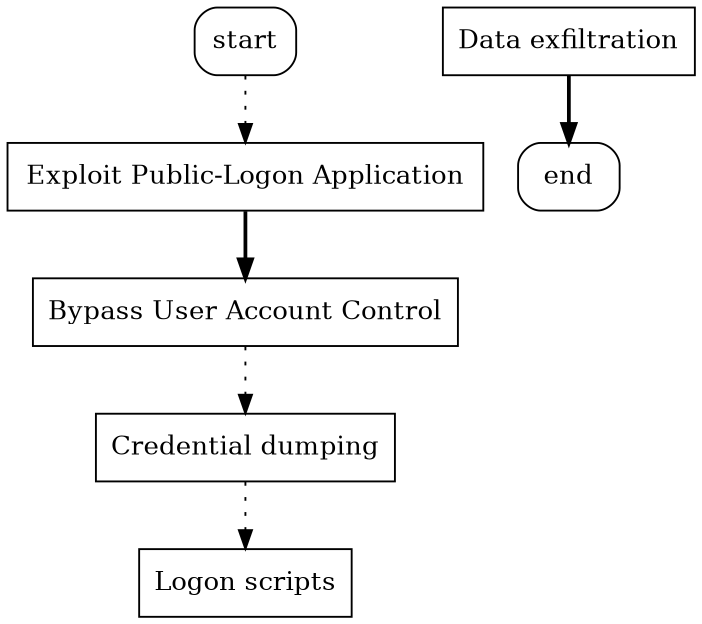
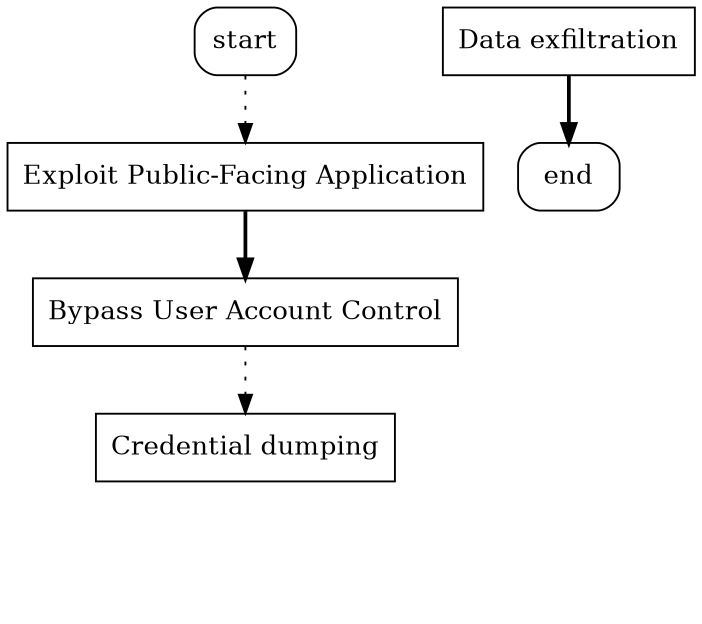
node "Exploit Public-Logon Application": label "Exploit Public-Logon Application" -> "Exploit Public-Facing Application"
node "Logon scripts": removed
